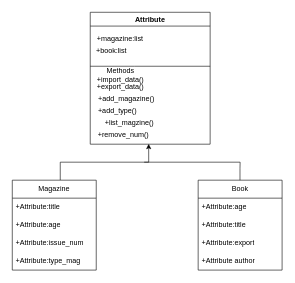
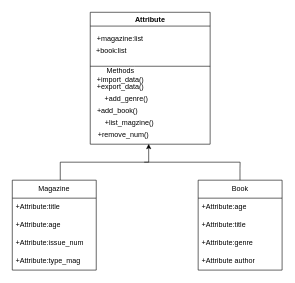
node "+add_magazine()": label "+add_magazine()" -> "+add_genre()"
node "+add_type()": label "+add_type()" -> "+add_book()"
node "+Attribute:export": label "+Attribute:export" -> "+Attribute:genre"
